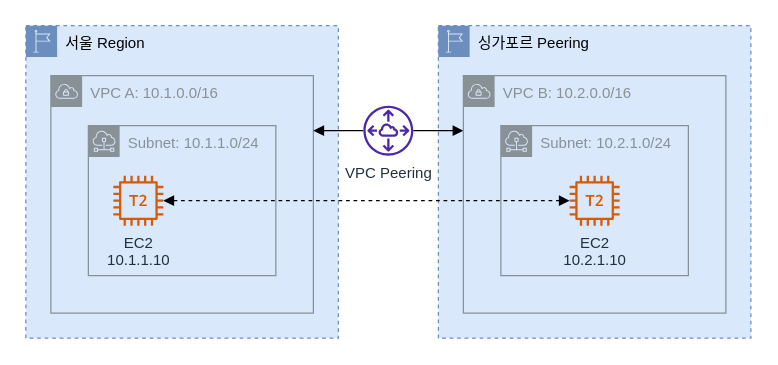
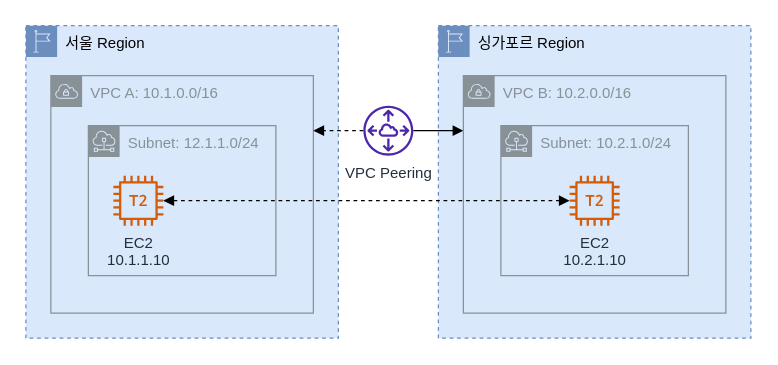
node "싱가포르 Peering": label "싱가포르 Peering" -> "싱가포르 Region"
edge "VPC Peering" -> "VPC A: 10.1.0.0/16": style solid -> dashed
node "Subnet: 10.1.1.0/24": label "Subnet: 10.1.1.0/24" -> "Subnet: 12.1.1.0/24"
